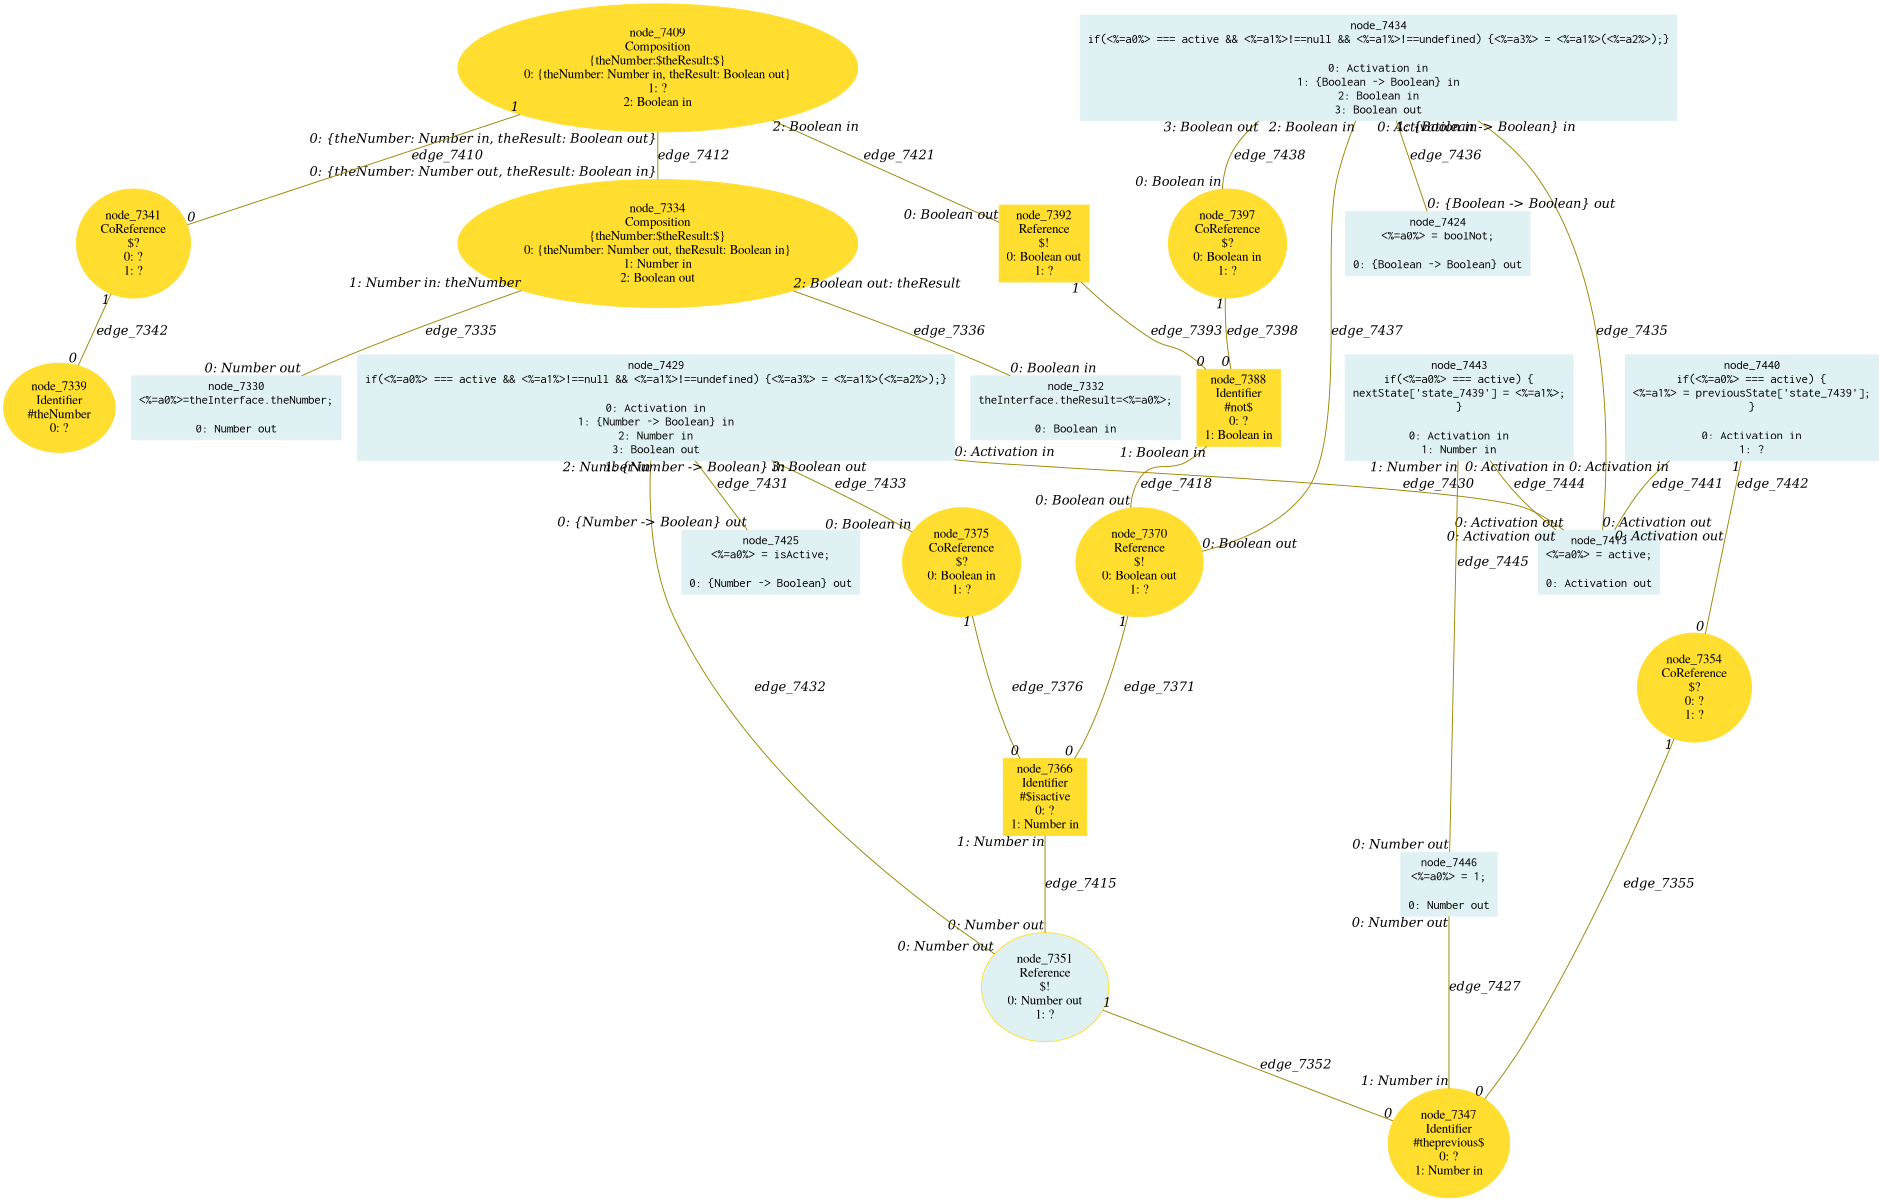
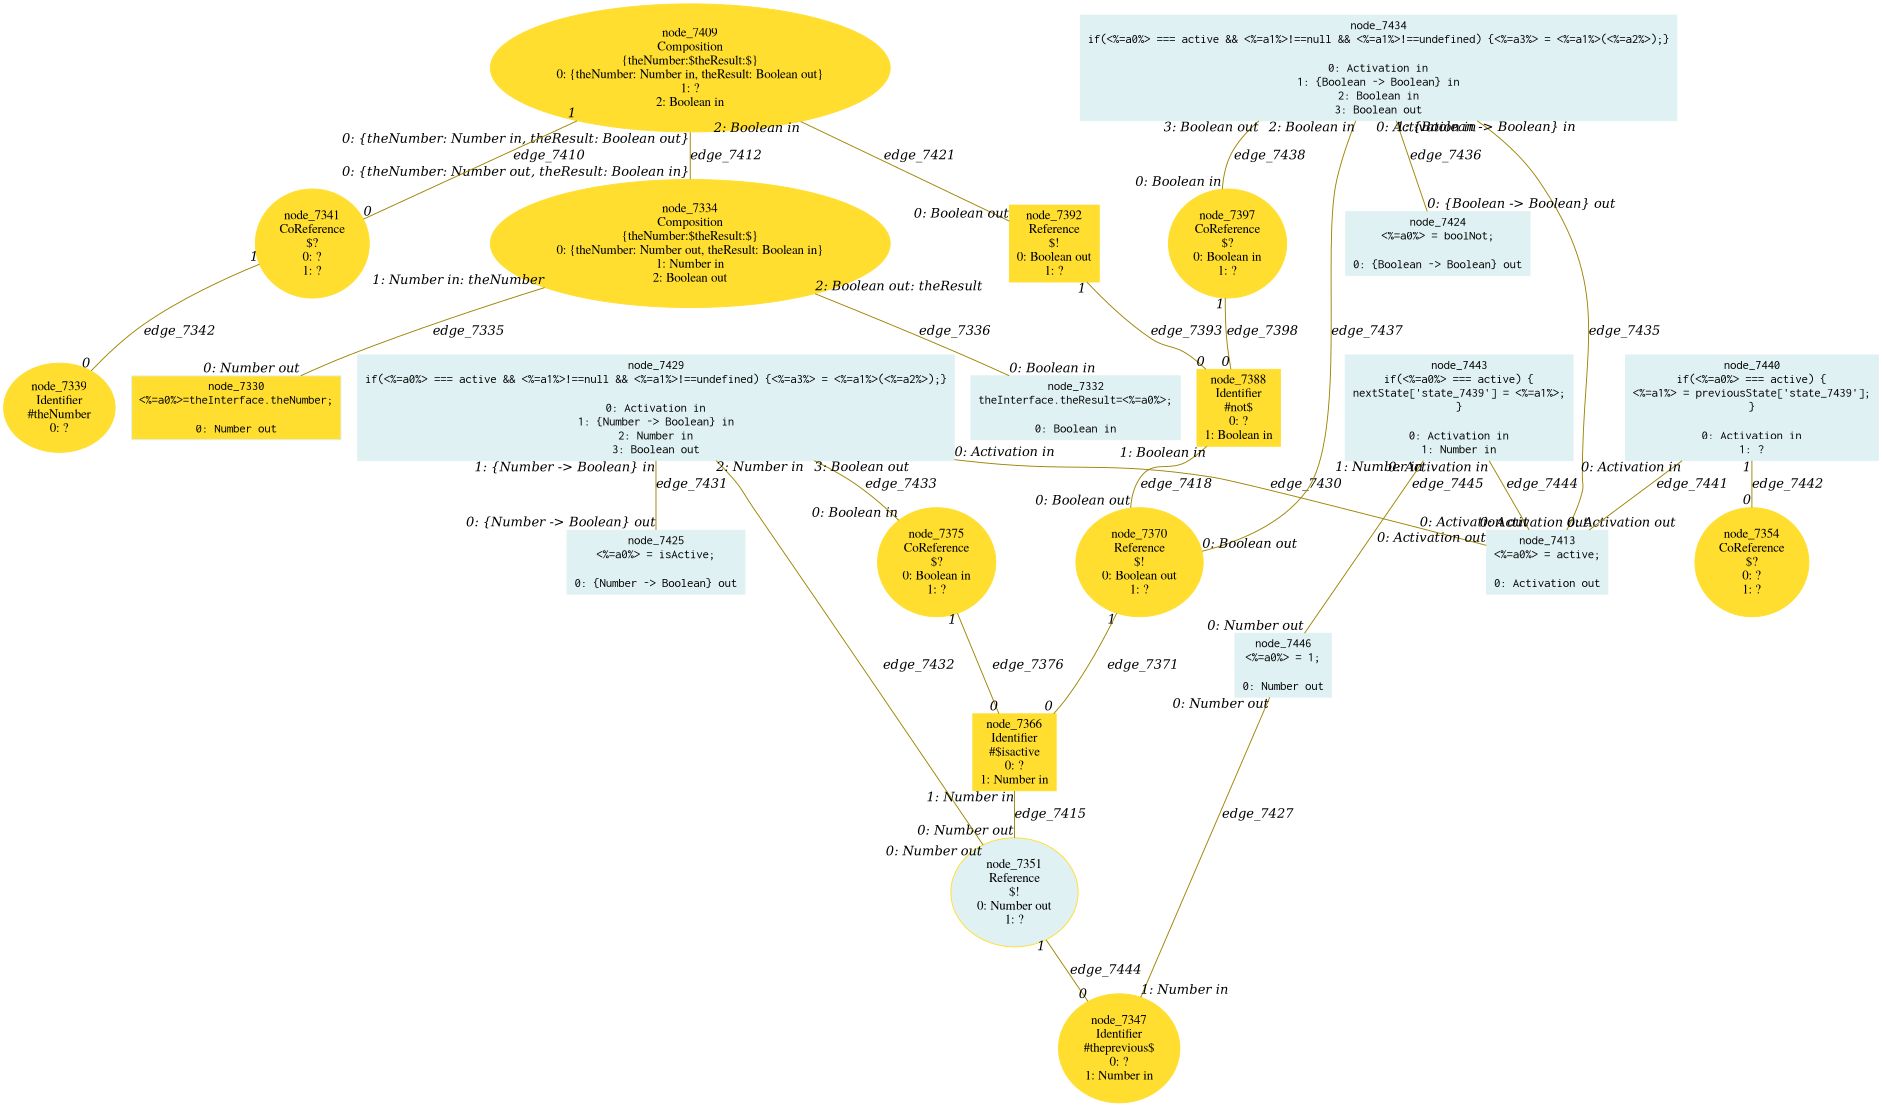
node "node_7330 <%=a0%>=theInterface.theNumber; 0: Number out": fillcolor #dff1f2 -> #ffde2f
edge "node_7354 CoReference $? 0: ? 1: ?" -- "node_7347 Identifier #theprevious$ 0: ? 1: Number in": removed, label "edge_7355"
edge "node_7351 Reference $! 0: Number out 1: ?" -- "node_7347 Identifier #theprevious$ 0: ? 1: Number in": label "edge_7352" -> "edge_7444"
